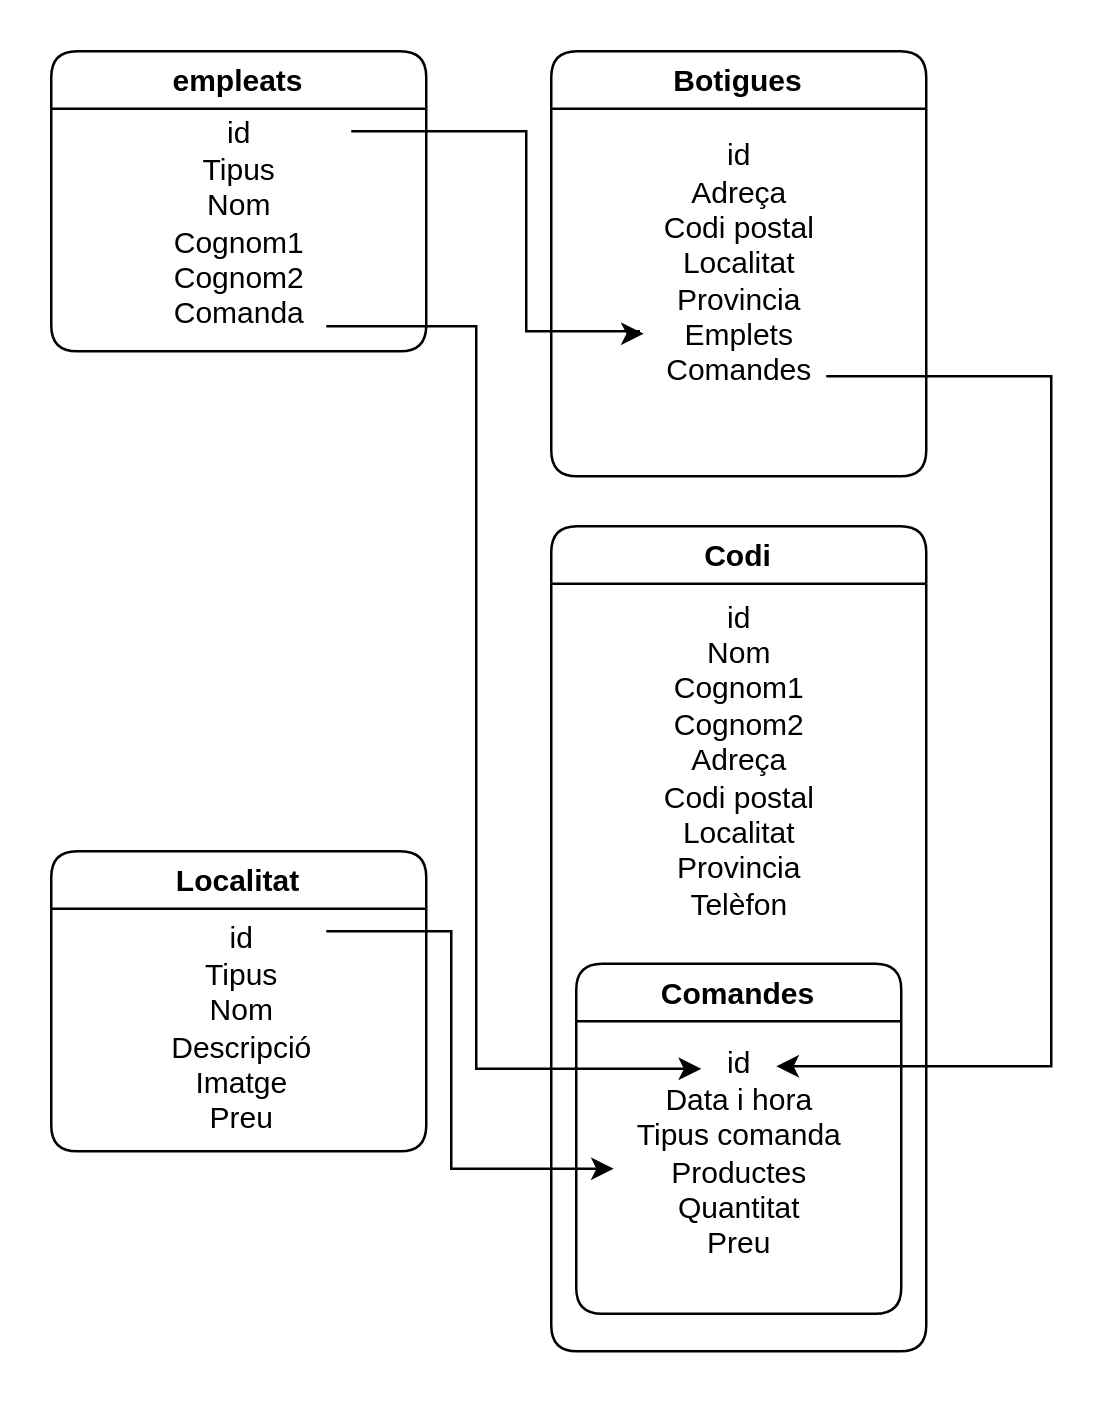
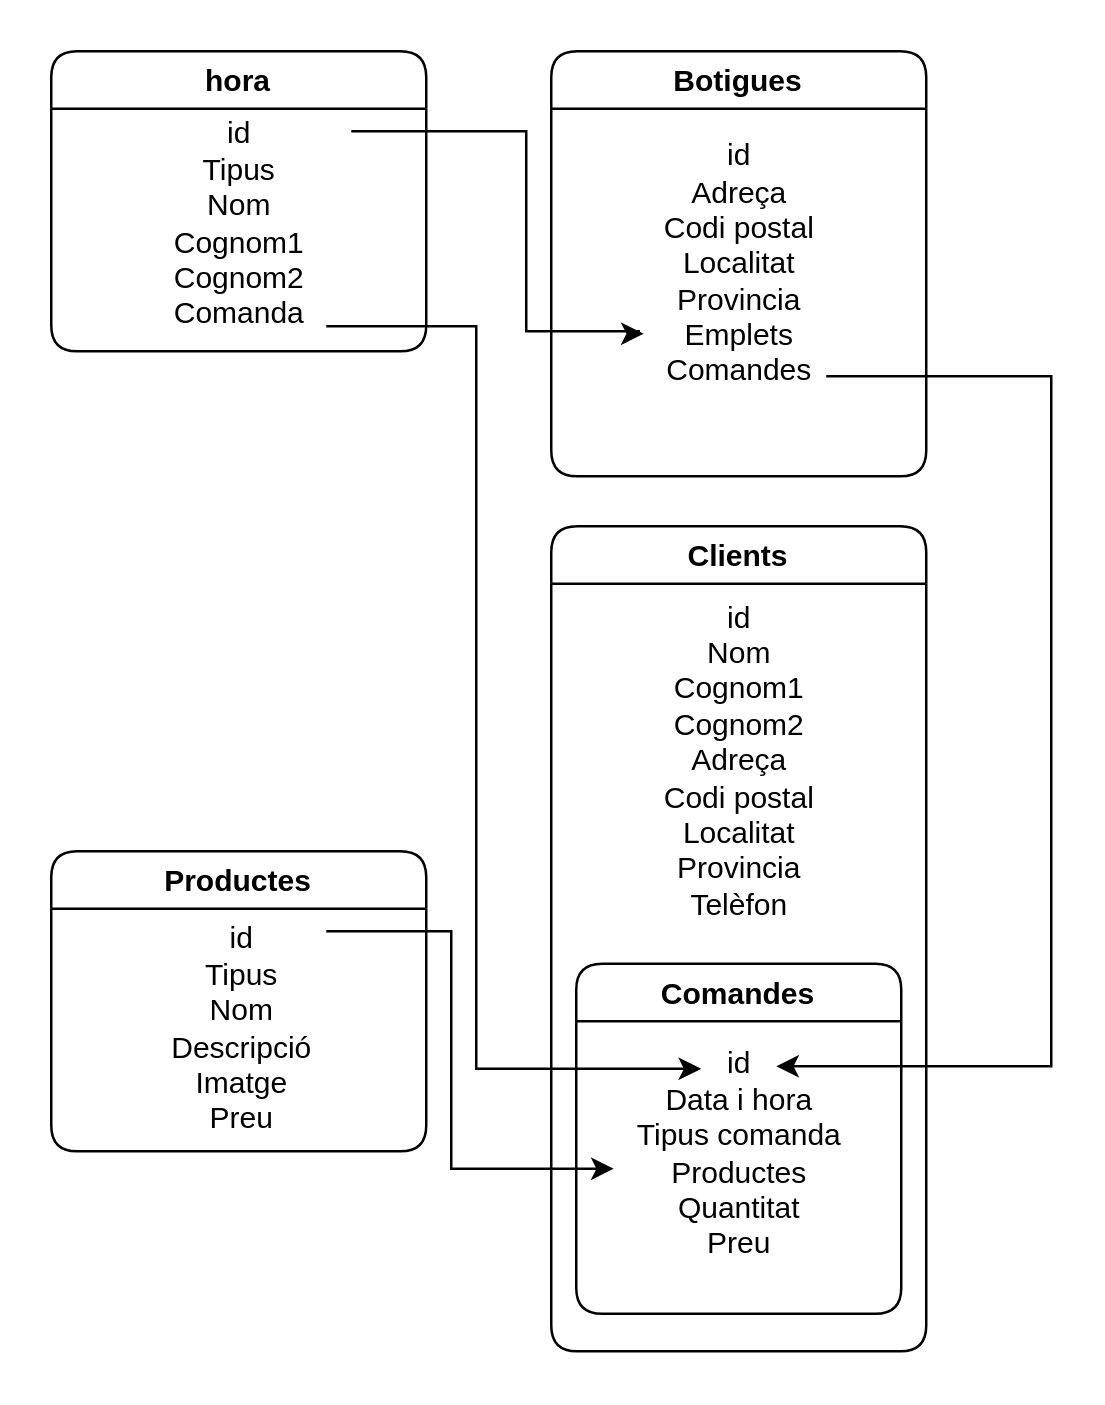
node "empleats": label "empleats" -> "hora"
node "Codi": label "Codi" -> "Clients"
node "Localitat": label "Localitat" -> "Productes"
